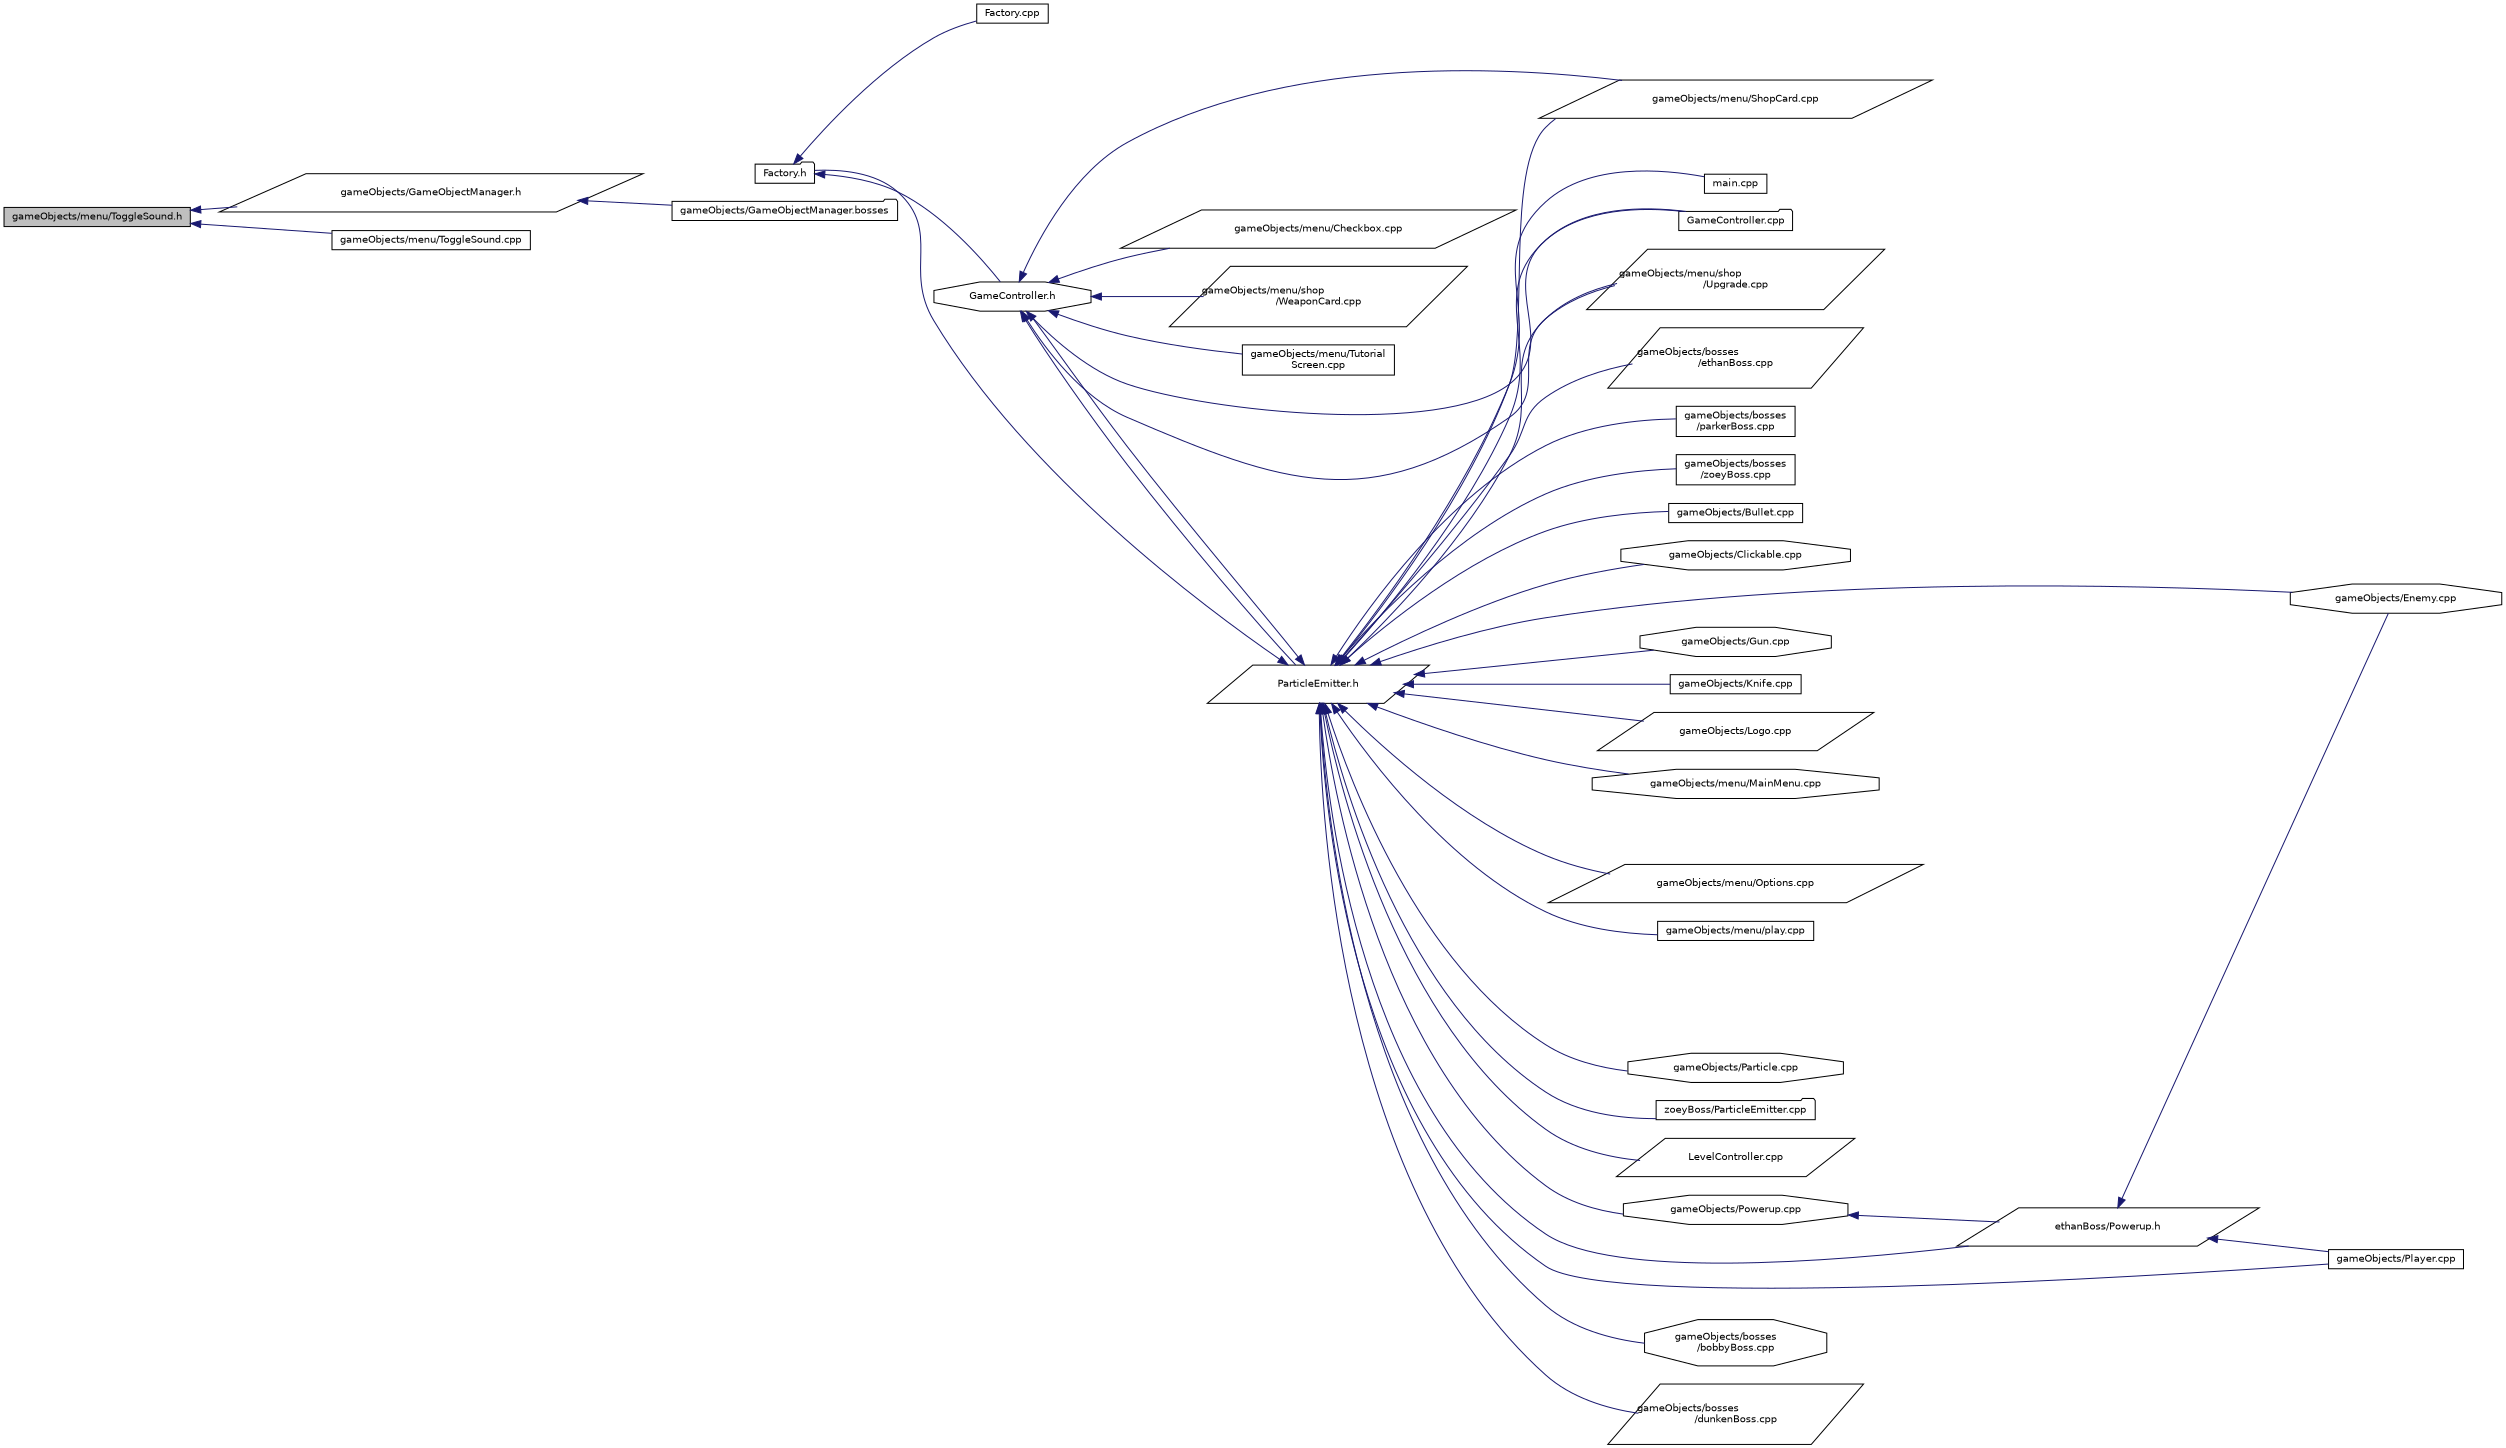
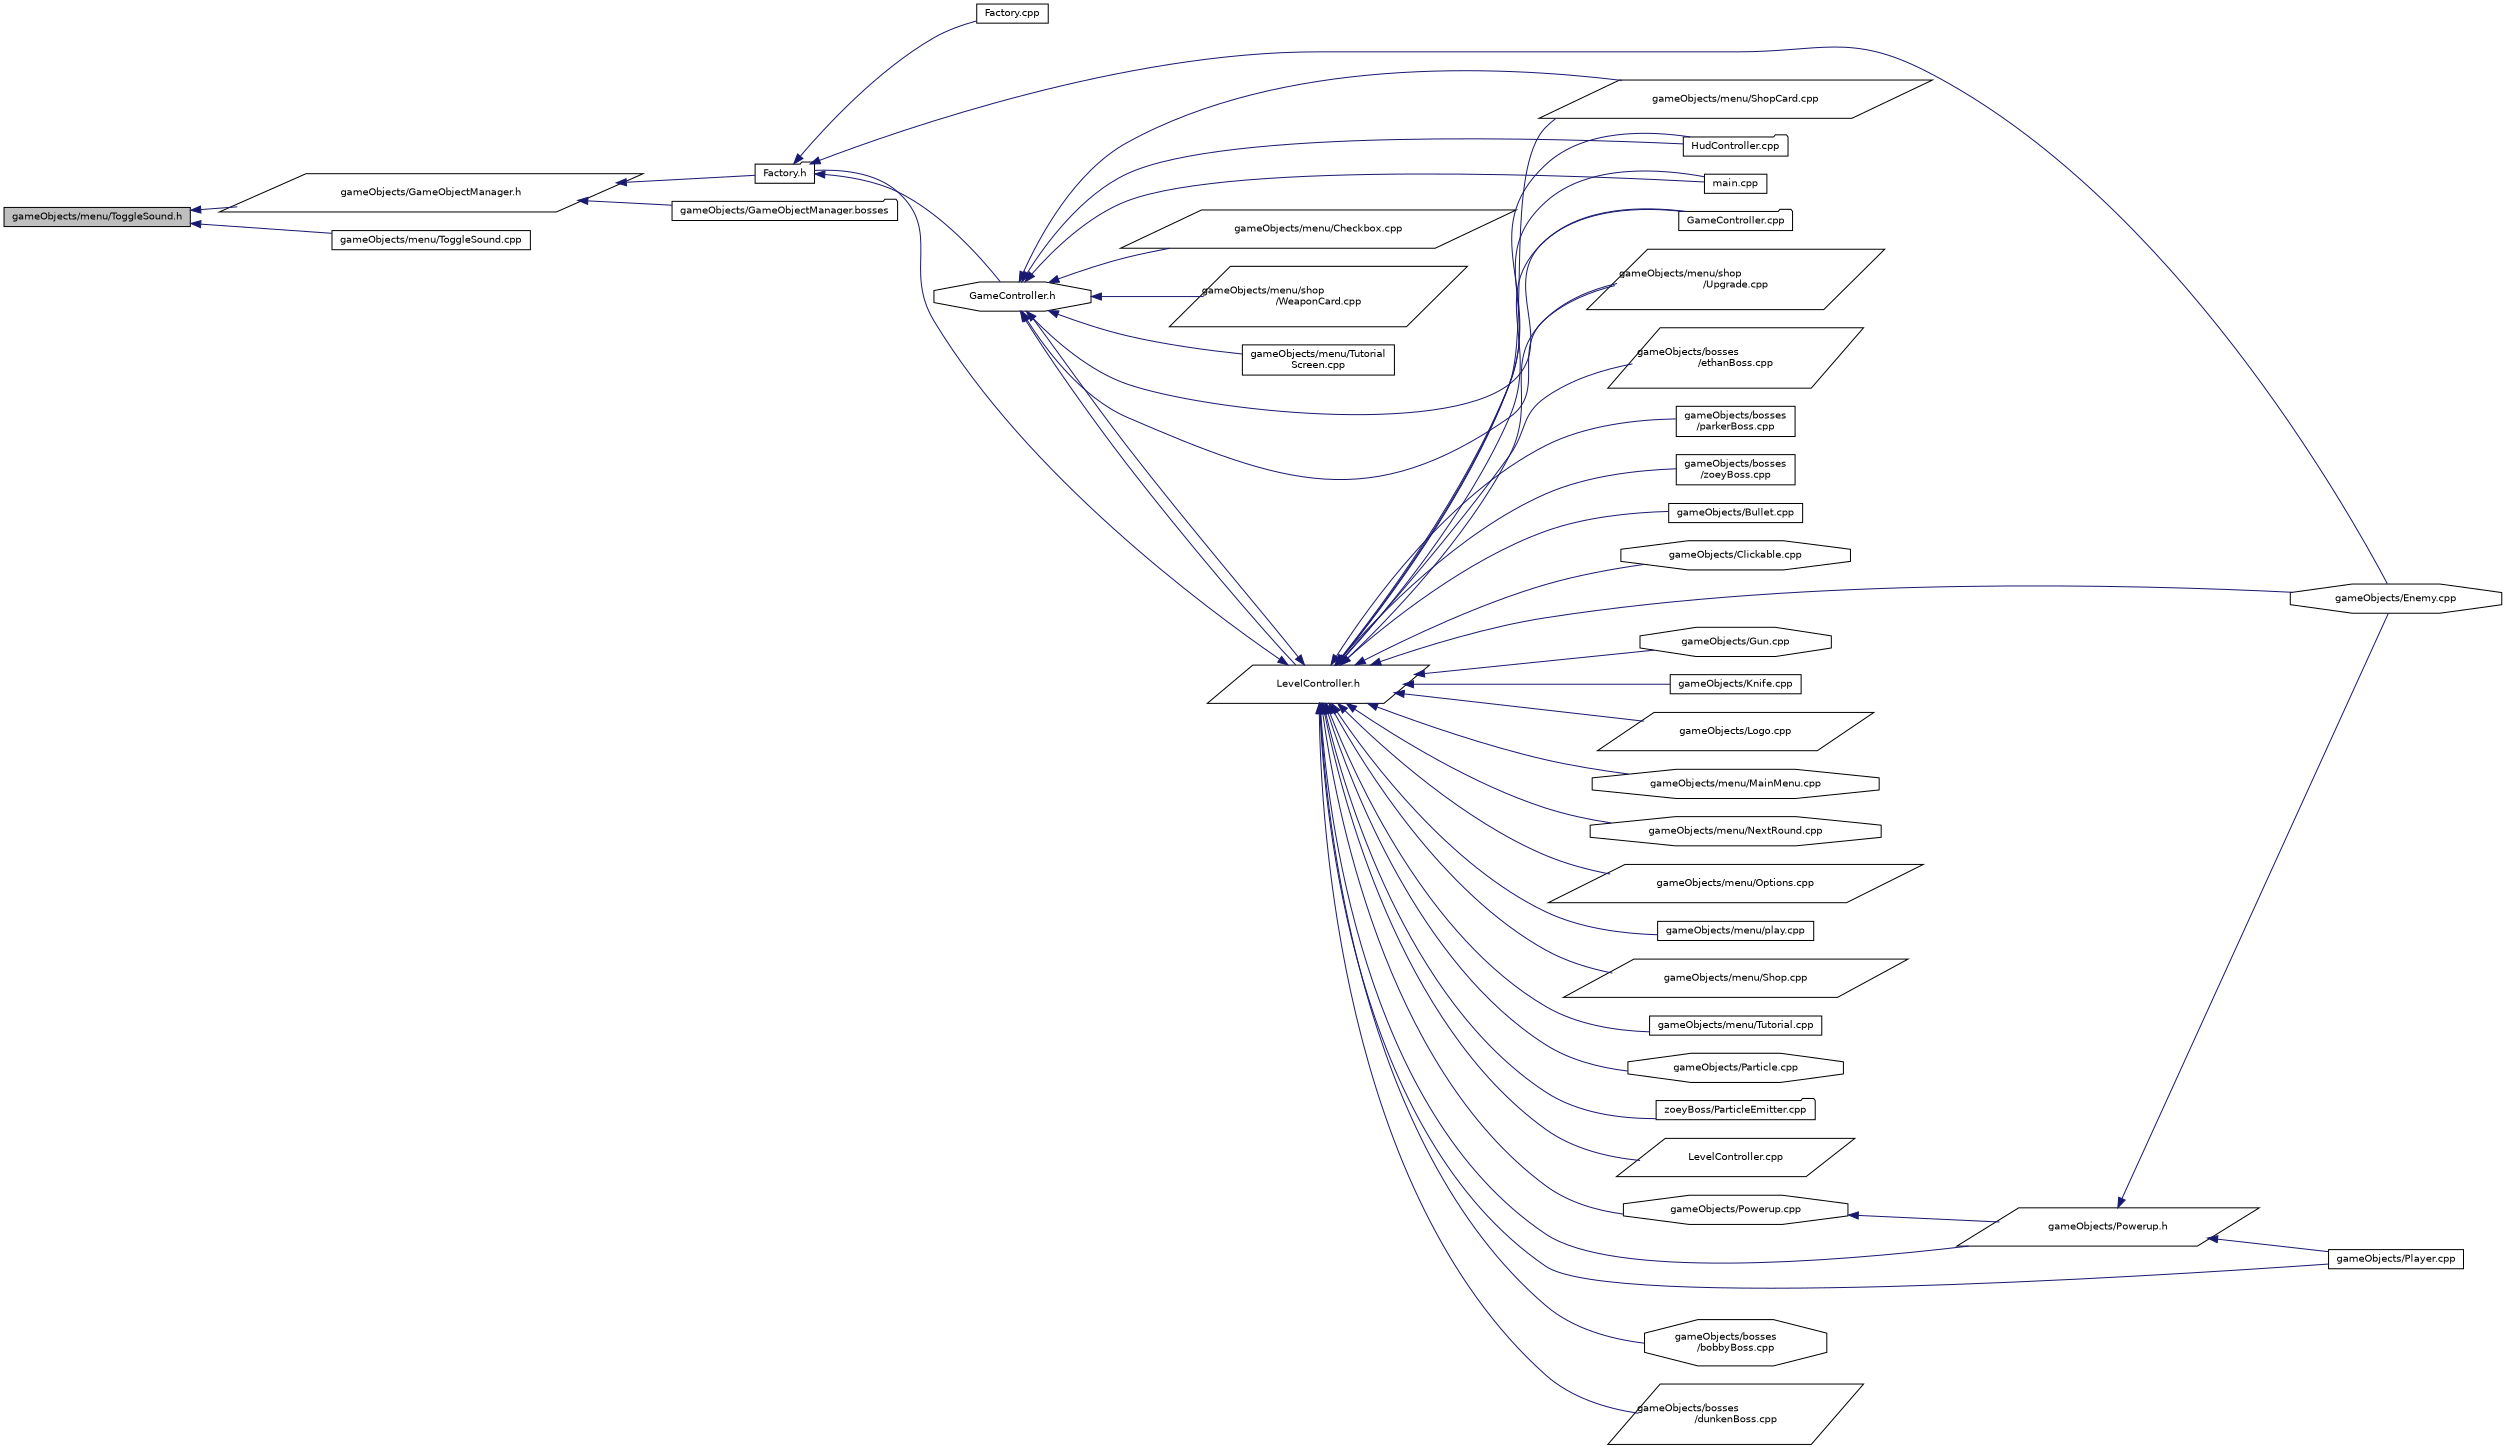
edge "gameObjects/Enemy.cpp" -> "Factory.h": added
node "HudController.cpp": added
edge "main.cpp" -> "GameController.h": added
edge "Factory.h" -> "gameObjects/GameObjectManager.h": added
node "ParticleEmitter.h": label "ParticleEmitter.h" -> "LevelController.h"
node "gameObjects/menu/NextRound.cpp": added
node "gameObjects/menu/Shop.cpp": added
node "gameObjects/menu/Tutorial.cpp": added
node "ethanBoss/Powerup.h": label "ethanBoss/Powerup.h" -> "gameObjects/Powerup.h"
